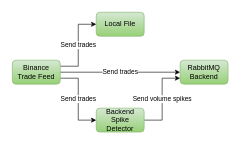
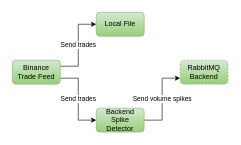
edge "Binance Trade Feed" -> "RabbitMQ Backend": removed, label "Send trades"
node "RabbitMQ Backend": style solid -> dashed
